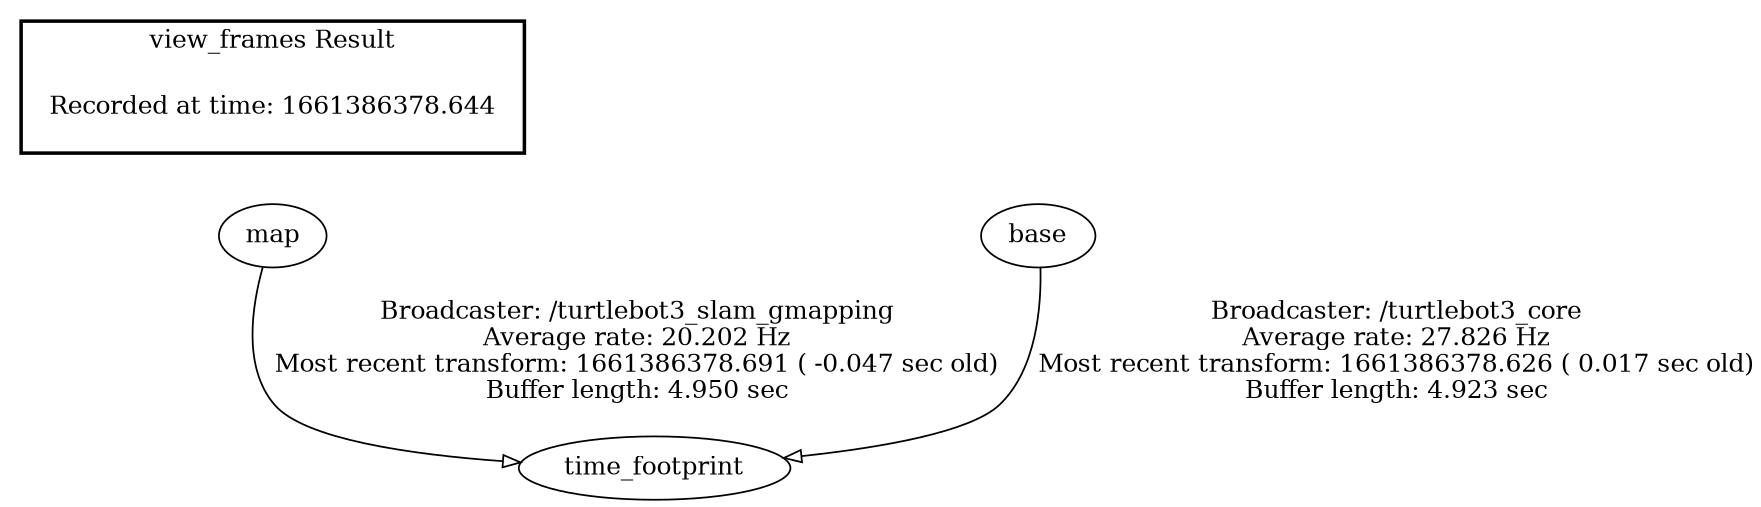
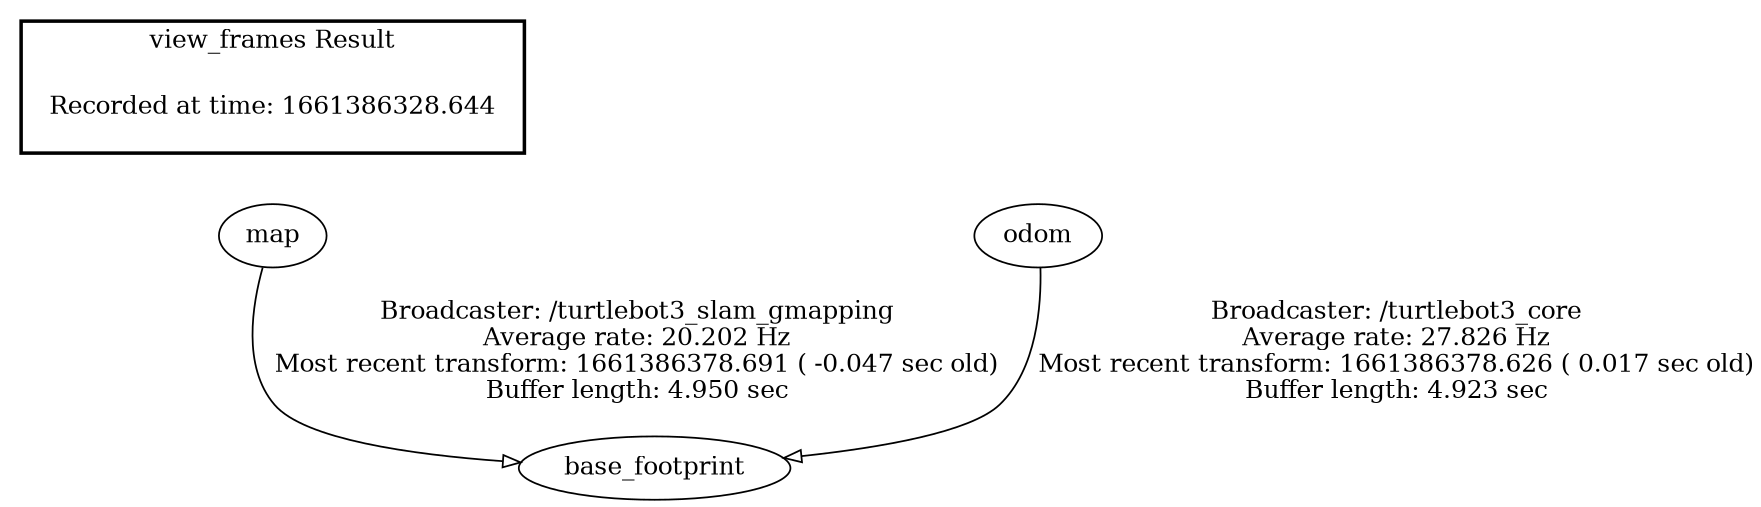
node "Recorded at time: 1661386378.644": label "Recorded at time: 1661386378.644" -> "Recorded at time: 1661386328.644"
node "base": label "base" -> "odom"
node "time_footprint": label "time_footprint" -> "base_footprint"
